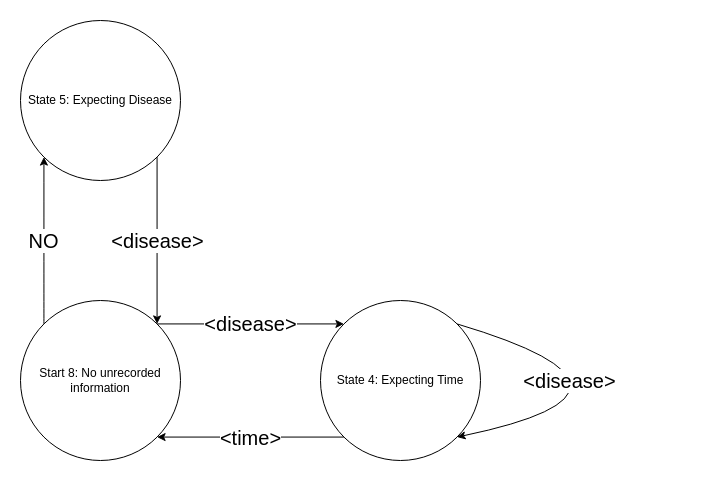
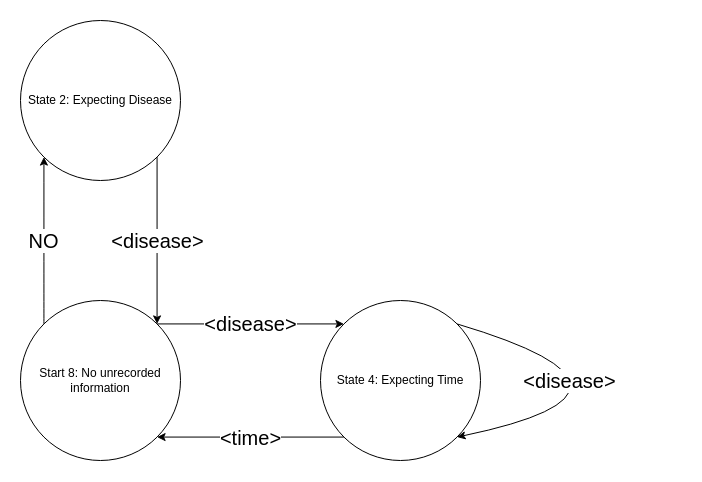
node "State 5: Expecting Disease": label "State 5: Expecting Disease" -> "State 2: Expecting Disease"
